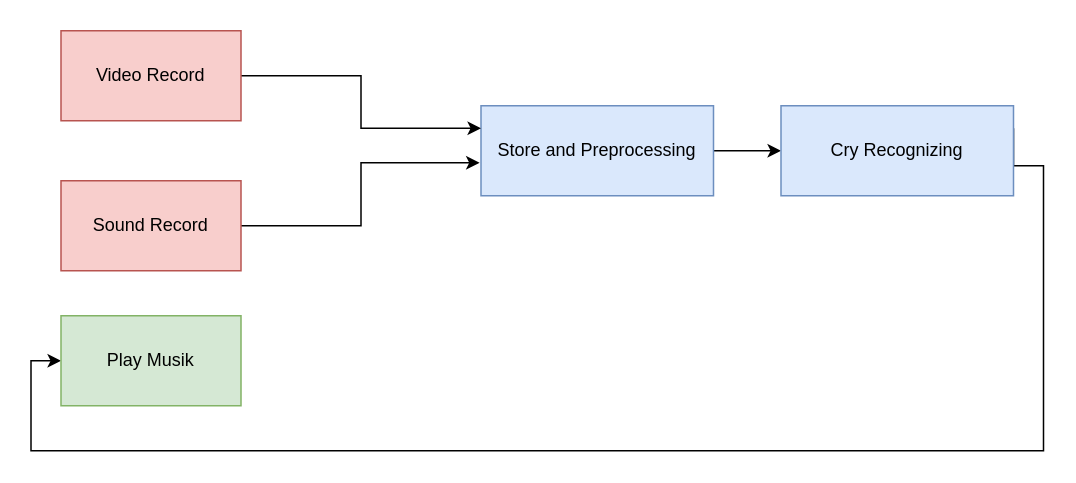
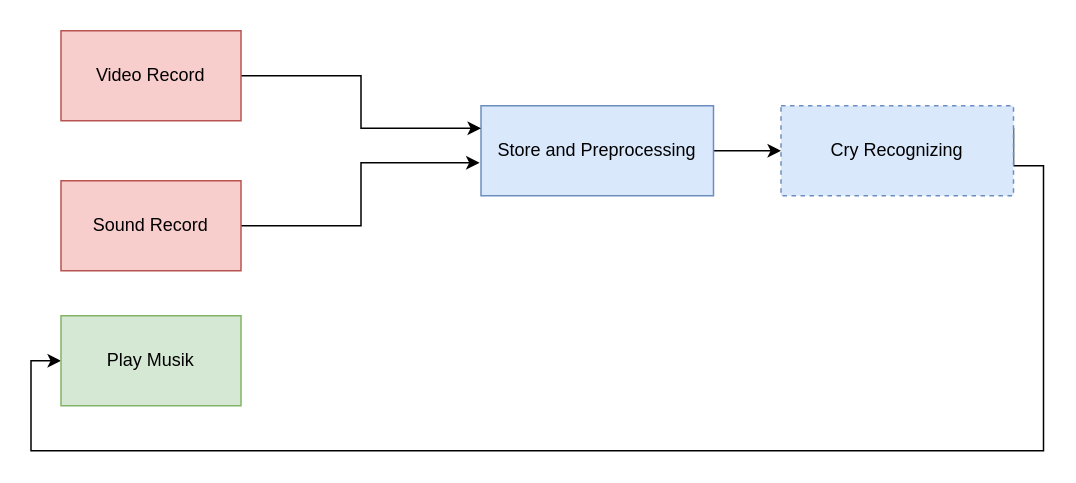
node "Cry Recognizing": style solid -> dashed
